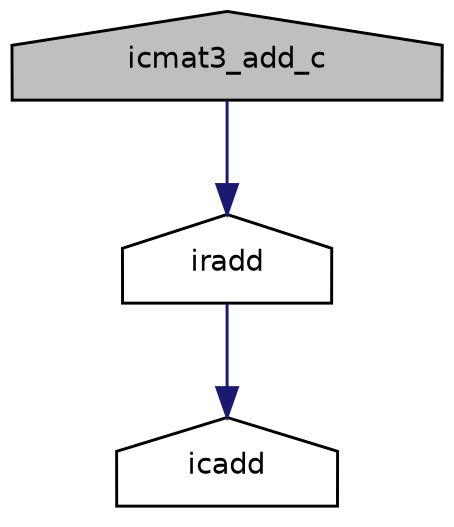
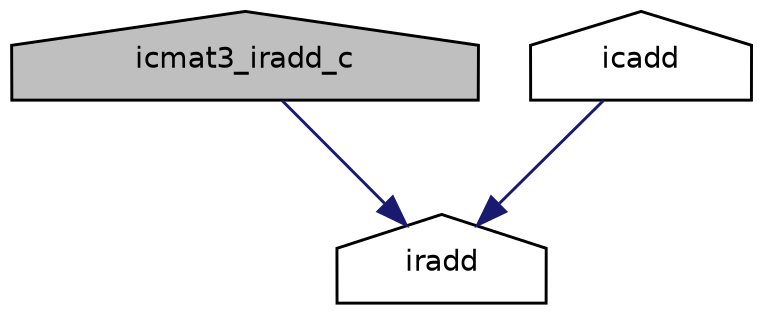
node "icmat3_add_c": label "icmat3_add_c" -> "icmat3_iradd_c"
edge "iradd" -> "icadd": reversed
